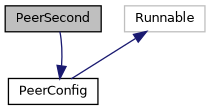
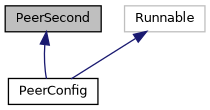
edge "PeerSecond" -> "PeerConfig": reversed
